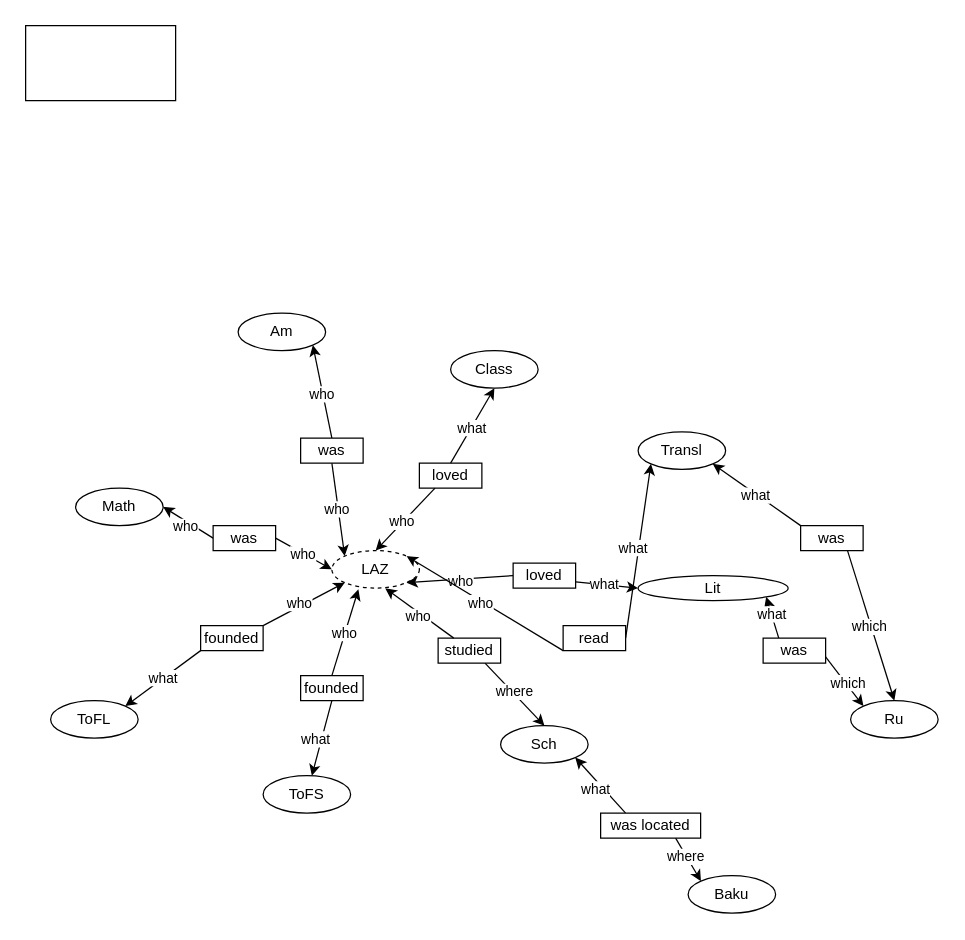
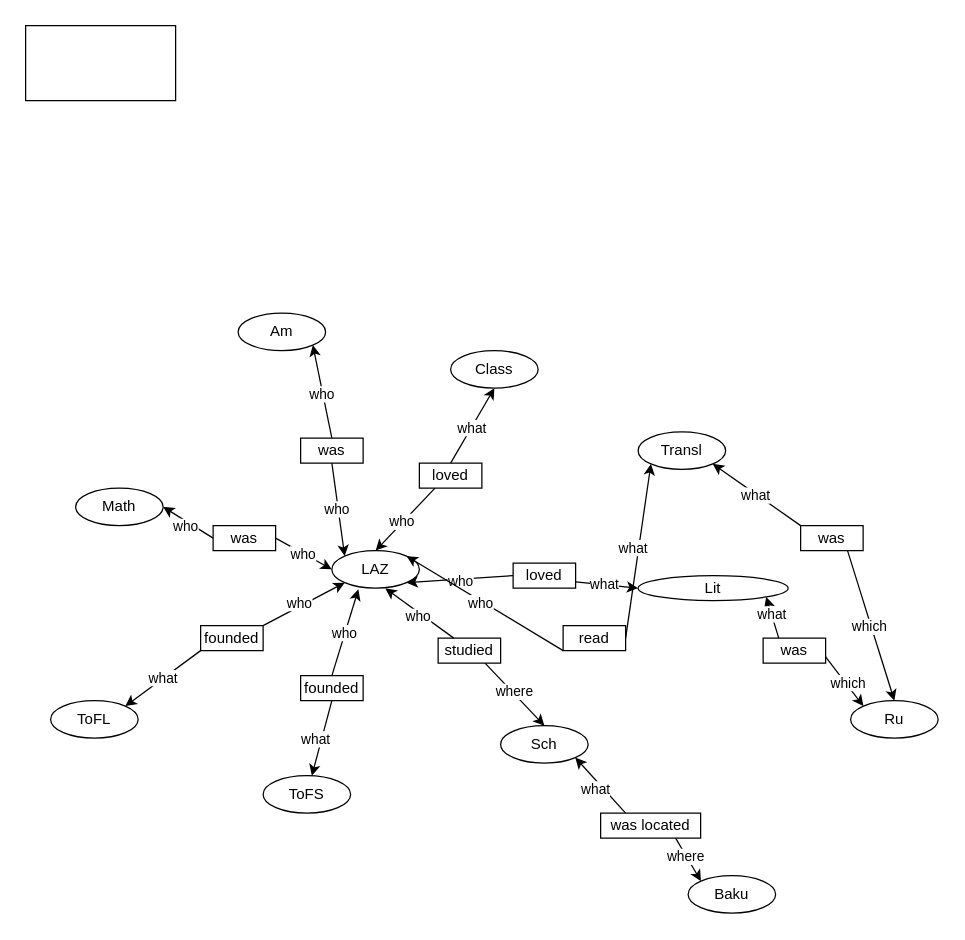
node "LAZ": style dashed -> solid
